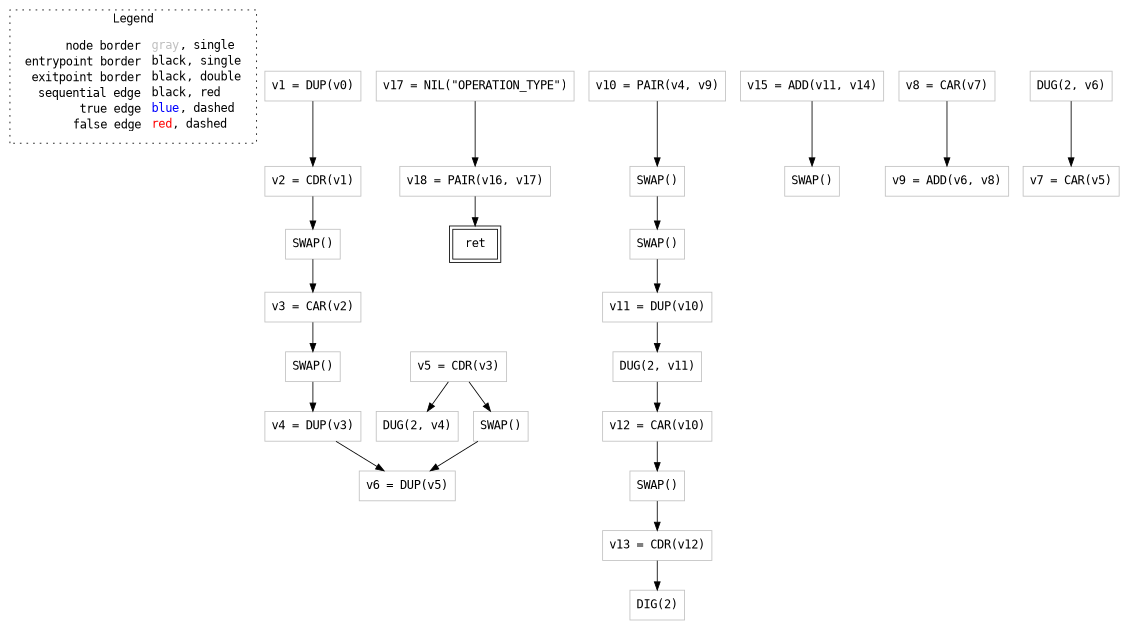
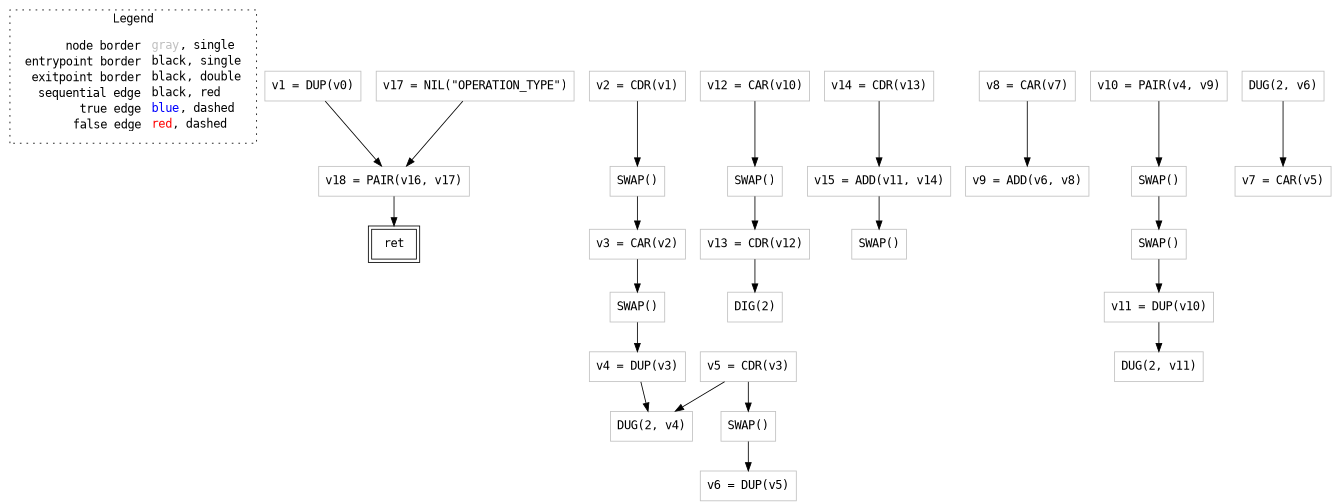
node "v14 = CDR(v13)": added
edge "v1 = DUP(v0)" -> "v2 = CDR(v1)": now "v1 = DUP(v0)" -> "v18 = PAIR(v16, v17)"
edge "DUG(2, v11)" -> "v12 = CAR(v10)": removed
edge "v4 = DUP(v3)" -> "v6 = DUP(v5)": now "v4 = DUP(v3)" -> "DUG(2, v4)"
